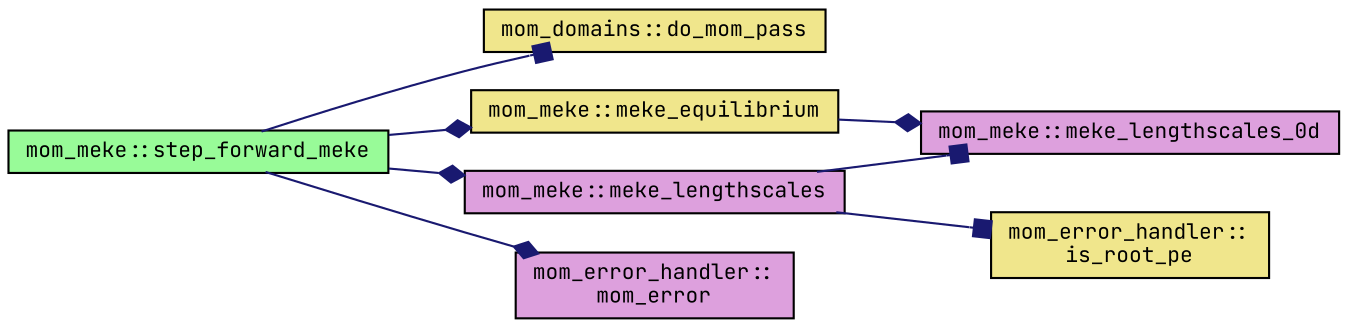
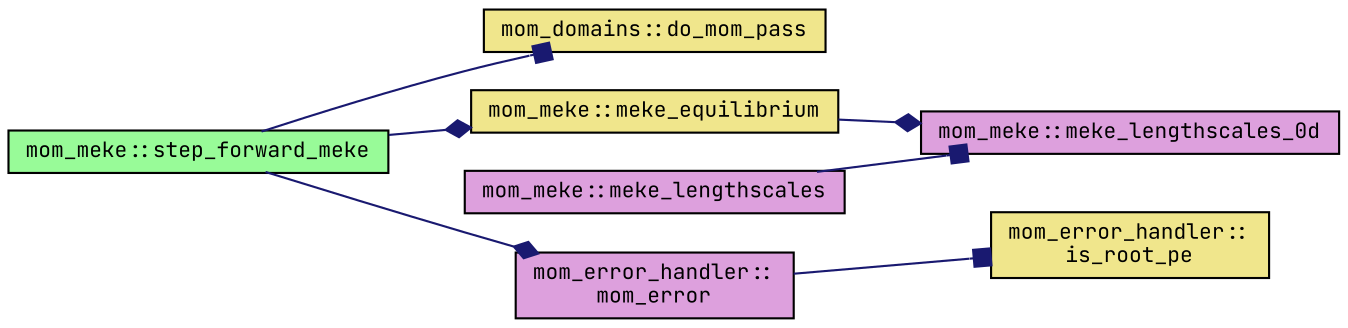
edge "mom_meke::step_forward_meke" -> "mom_meke::meke_lengthscales": removed
edge "mom_meke::meke_lengthscales" -> "mom_error_handler:: is_root_pe": now "mom_error_handler:: mom_error" -> "mom_error_handler:: is_root_pe"
